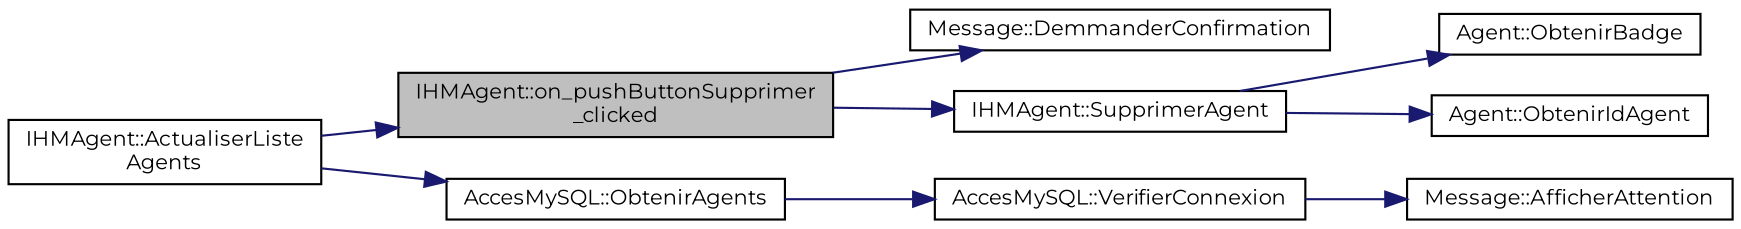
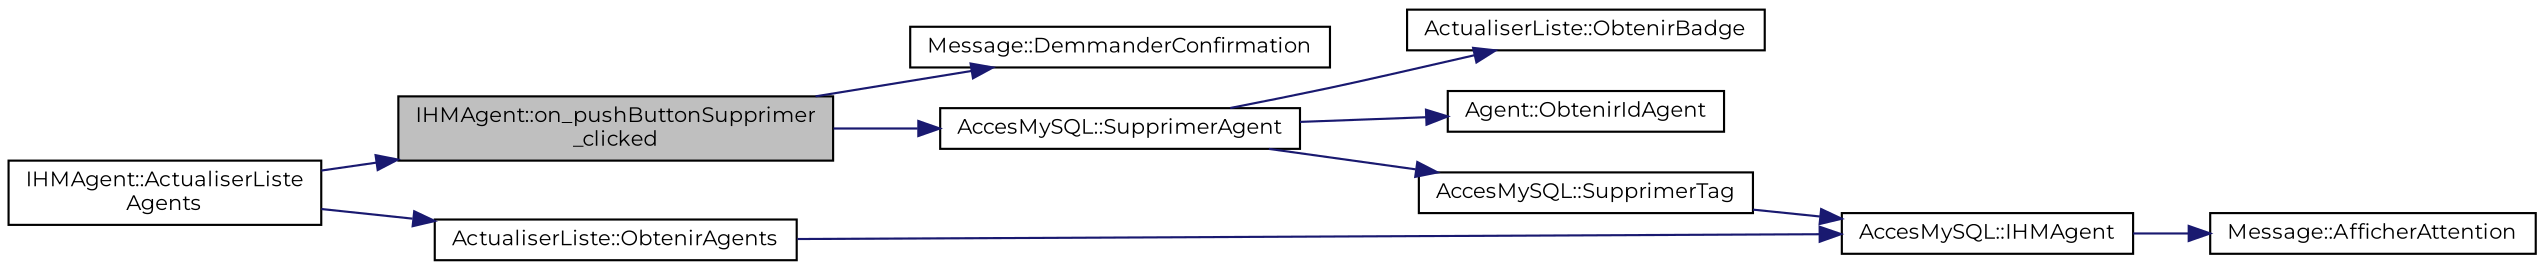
node "Agent::ObtenirBadge": label "Agent::ObtenirBadge" -> "ActualiserListe::ObtenirBadge"
node "IHMAgent::SupprimerAgent": label "IHMAgent::SupprimerAgent" -> "AccesMySQL::SupprimerAgent"
node "AccesMySQL::SupprimerTag": added
node "AccesMySQL::ObtenirAgents": label "AccesMySQL::ObtenirAgents" -> "ActualiserListe::ObtenirAgents"
node "AccesMySQL::VerifierConnexion": label "AccesMySQL::VerifierConnexion" -> "AccesMySQL::IHMAgent"
